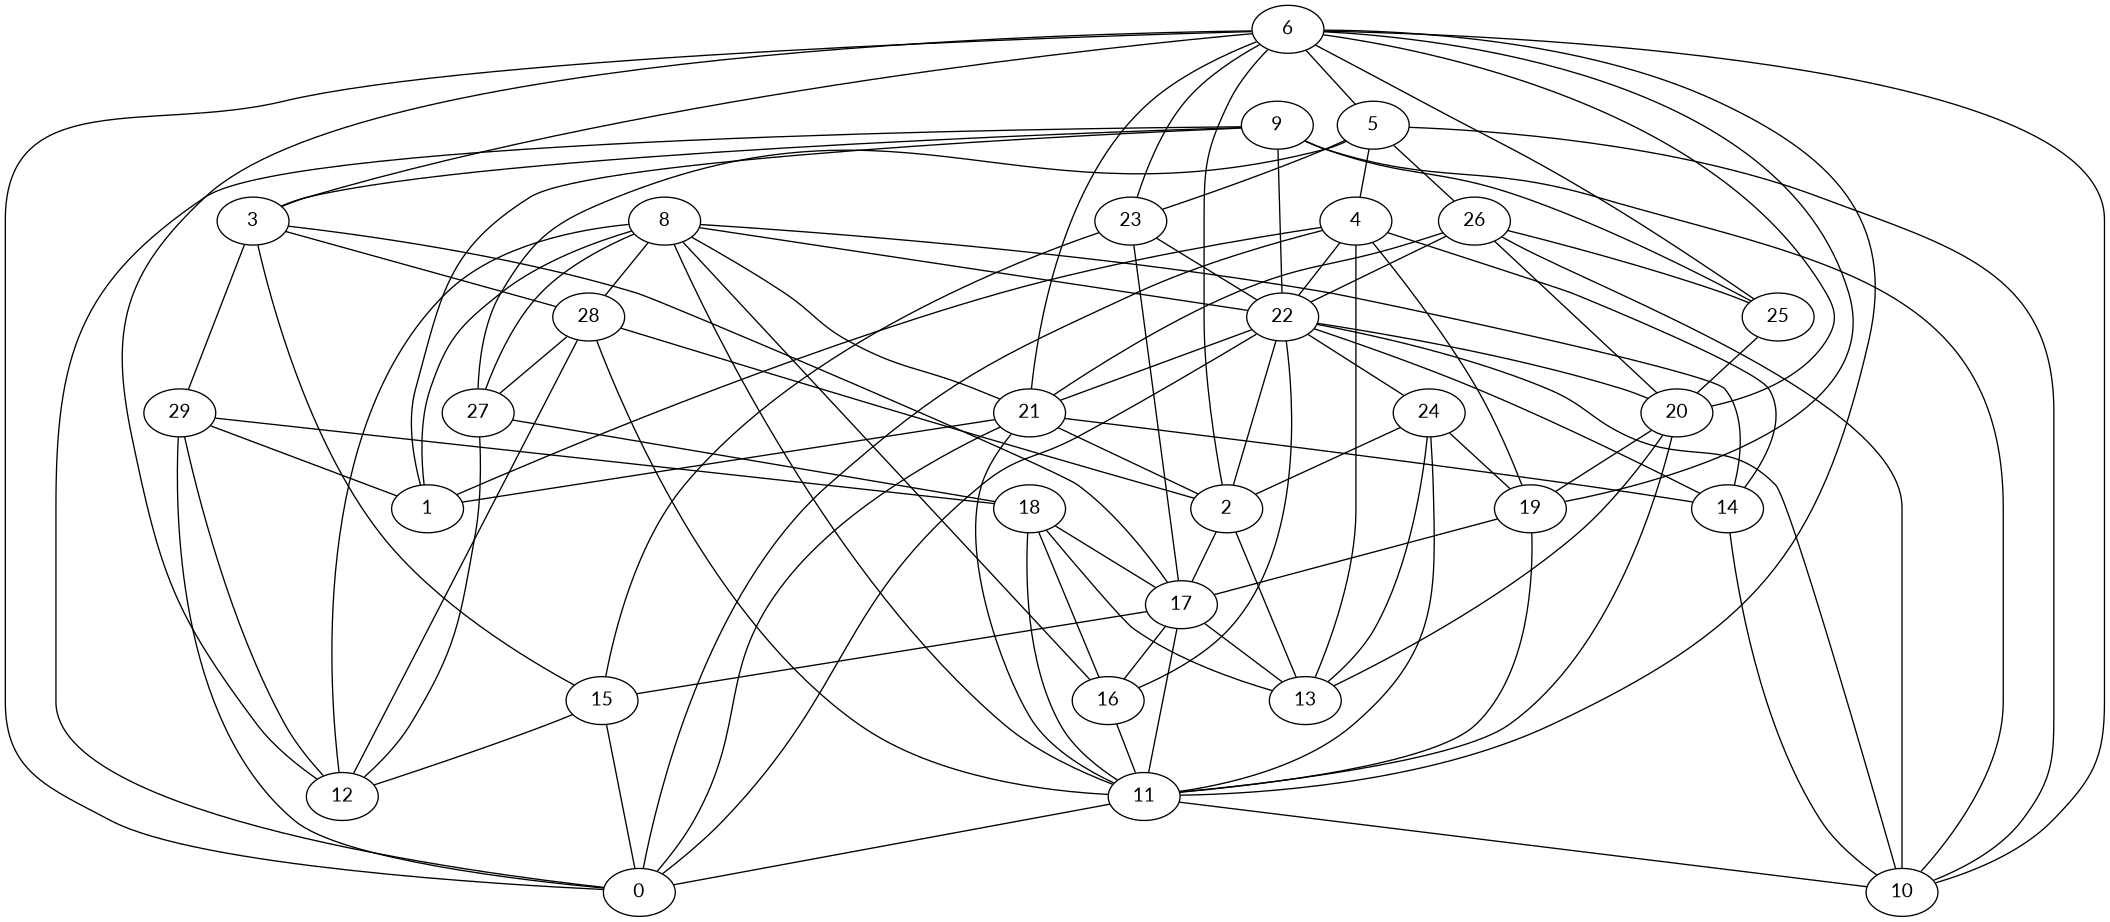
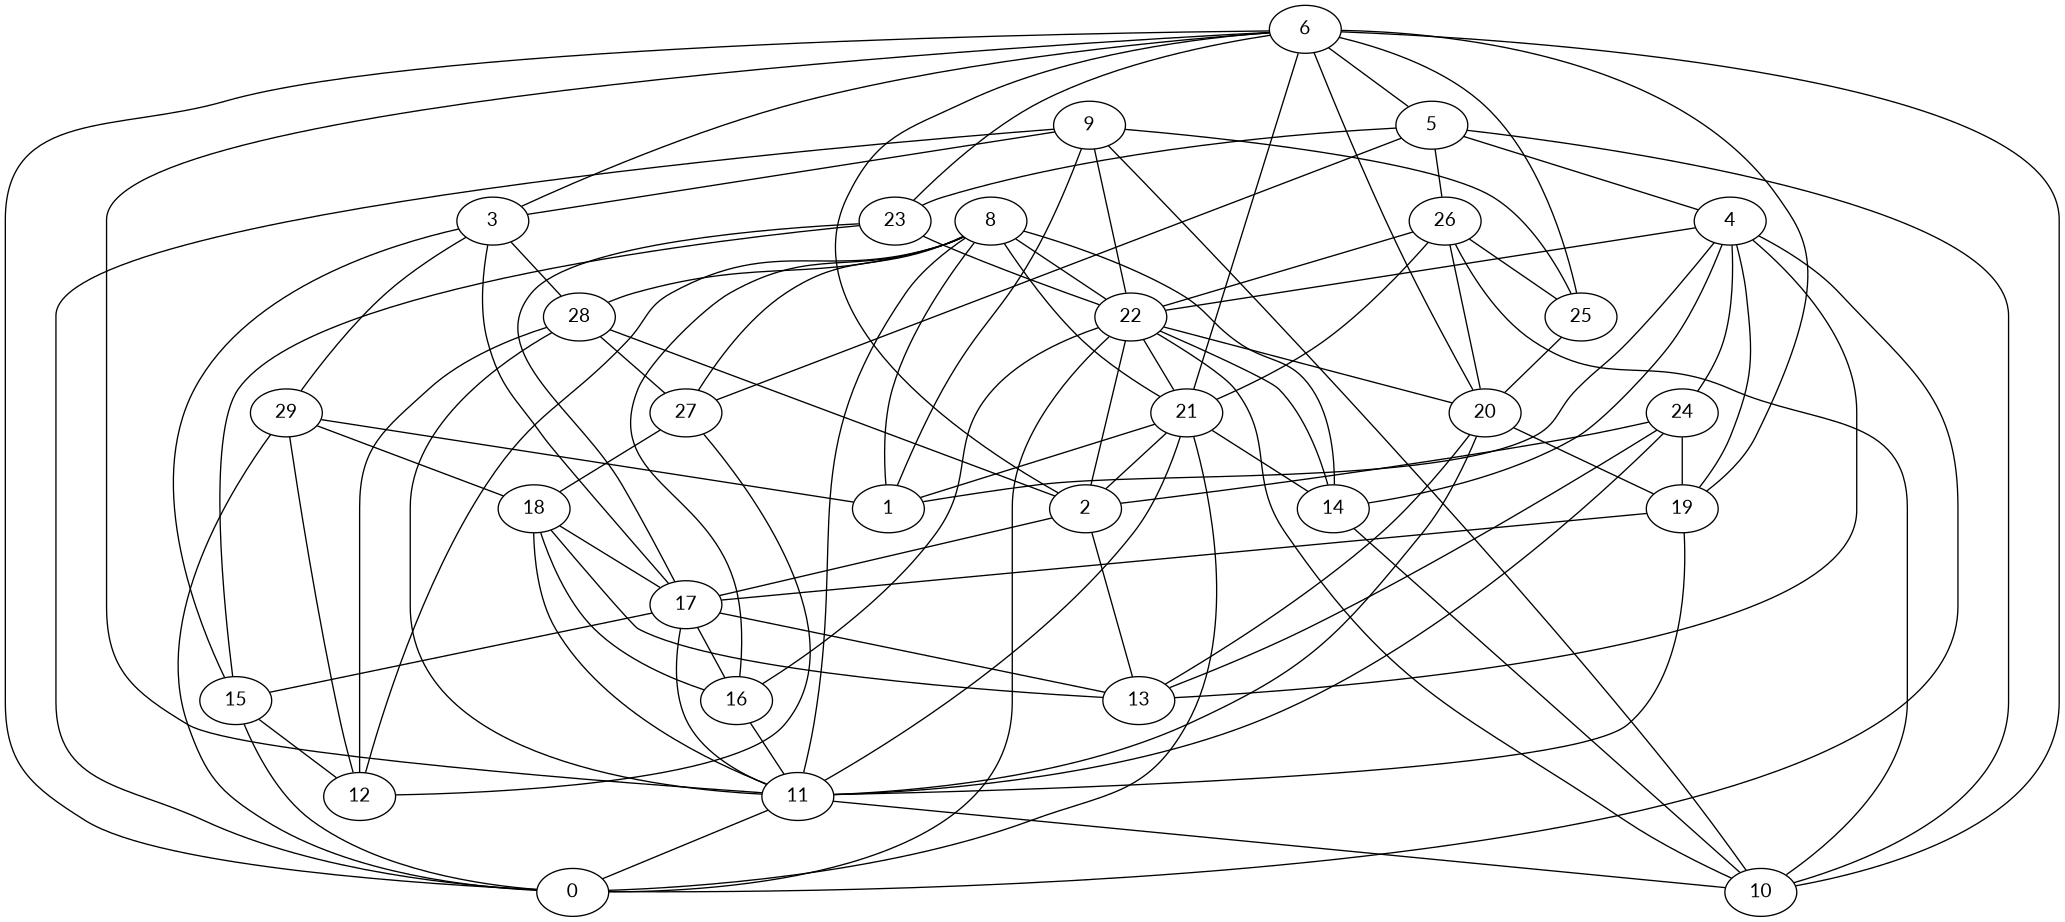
edge "6" -- "12": removed
edge "22" -- "24": now "4" -- "24"
